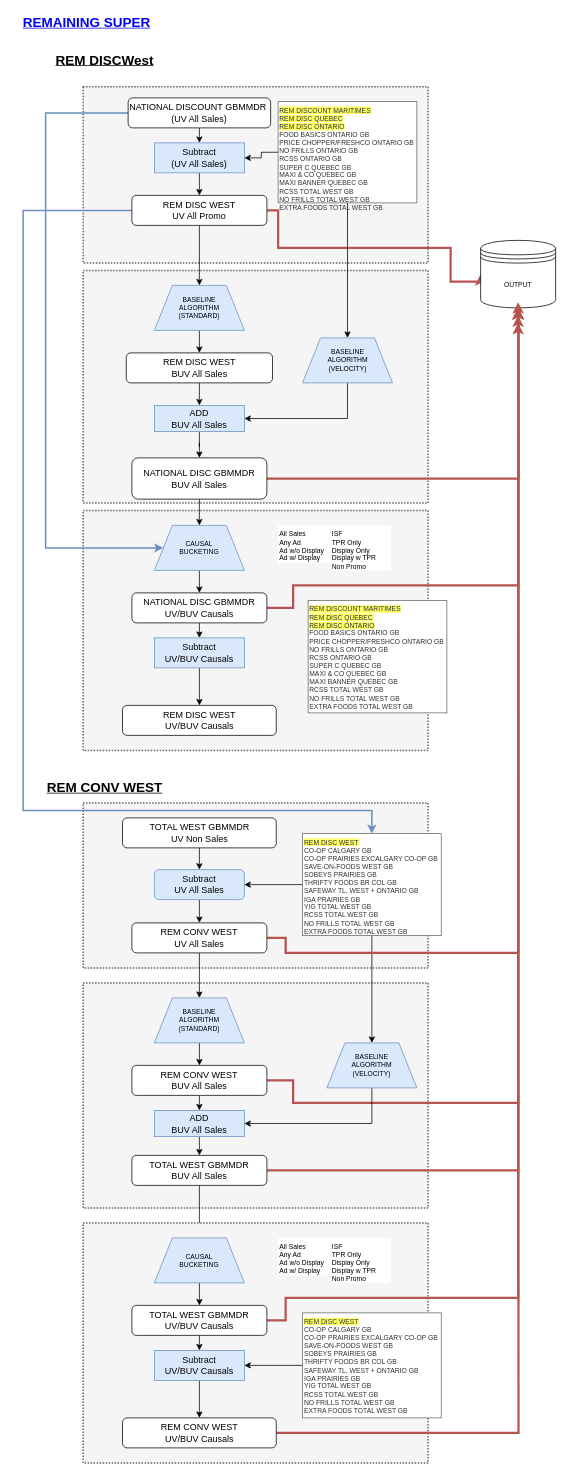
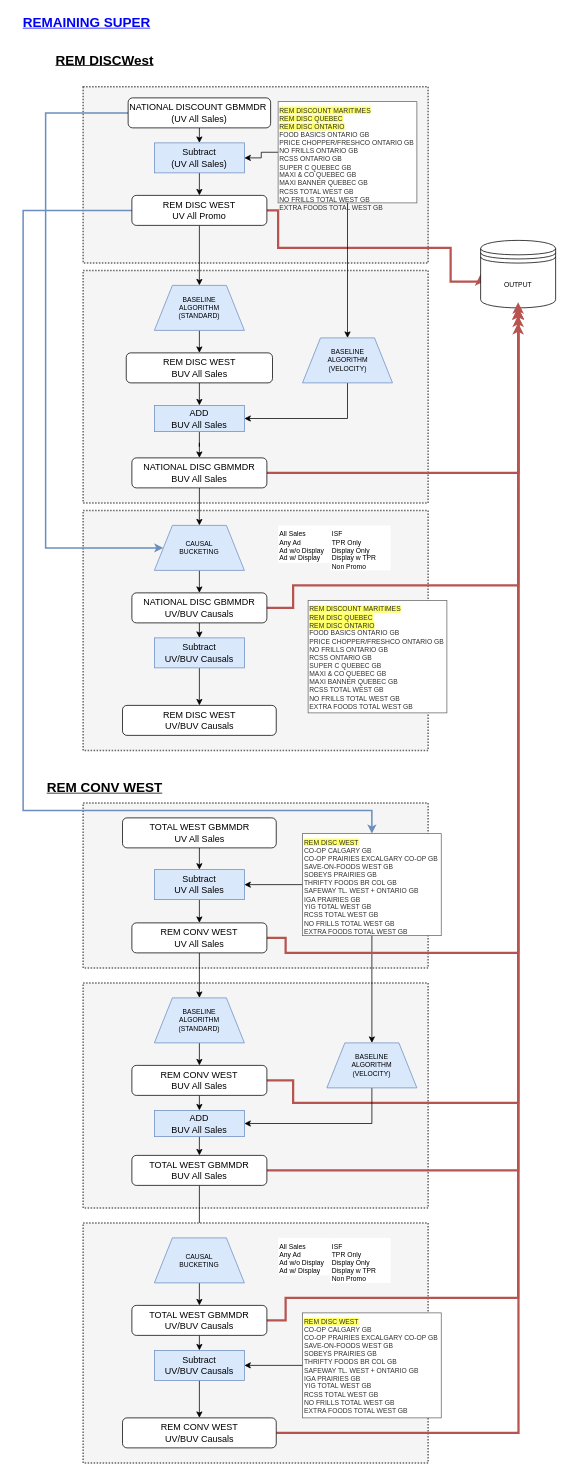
node "NATIONAL DISC GBMMDR BUV All Sales": size 135x41 -> 135x30
node "TOTAL WEST GBMMDR UV Non Sales": label "TOTAL WEST GBMMDR UV Non Sales" -> "TOTAL WEST GBMMDR UV All Sales"
node "Subtract UV All Sales": shape rounded rectangle -> rectangle
